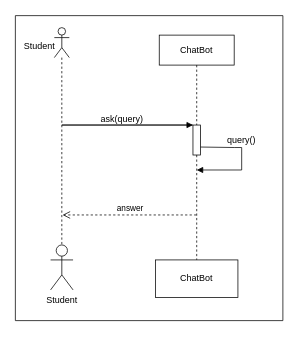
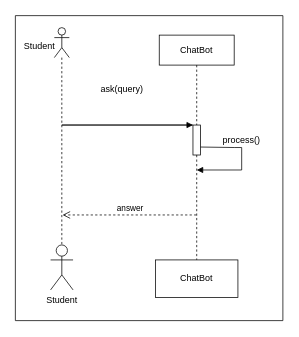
node "ask(query)": moved (122, 120) -> (122, 90)
node "query()": label "query()" -> "process()"
